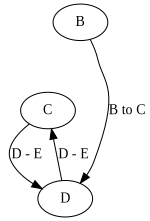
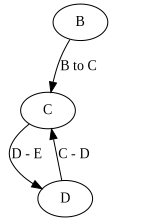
edge "B" -> "D": now "B" -> "C"
edge "D" -> "C": label "D - E" -> "C - D"
